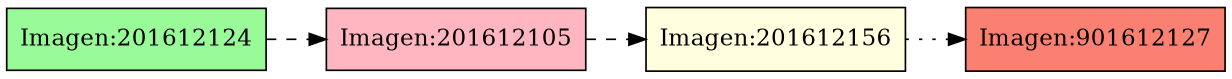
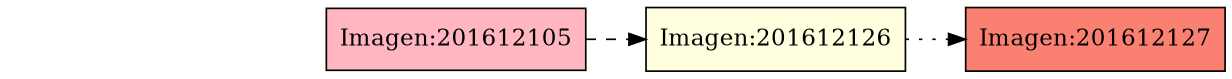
node "Imagen:201612124": removed
node "Imagen:201612156": label "Imagen:201612156" -> "Imagen:201612126"
node "Imagen:901612127": label "Imagen:901612127" -> "Imagen:201612127"
